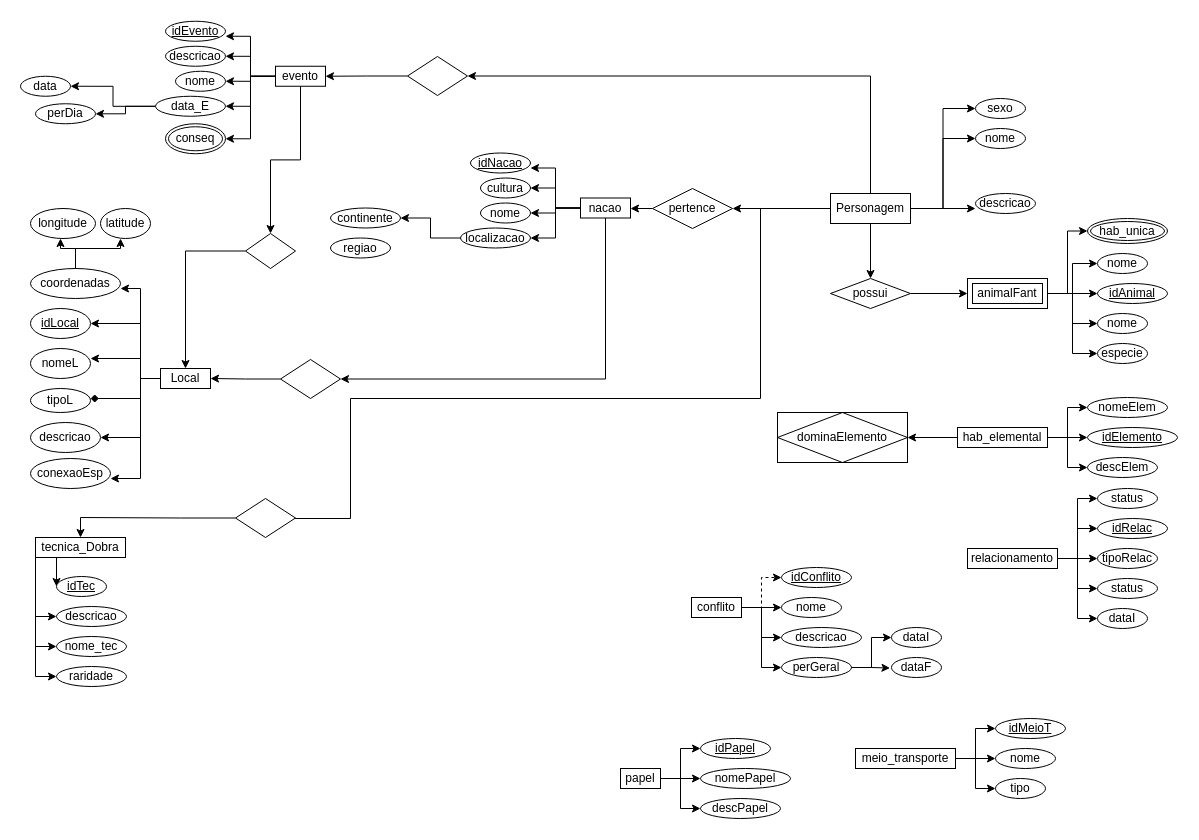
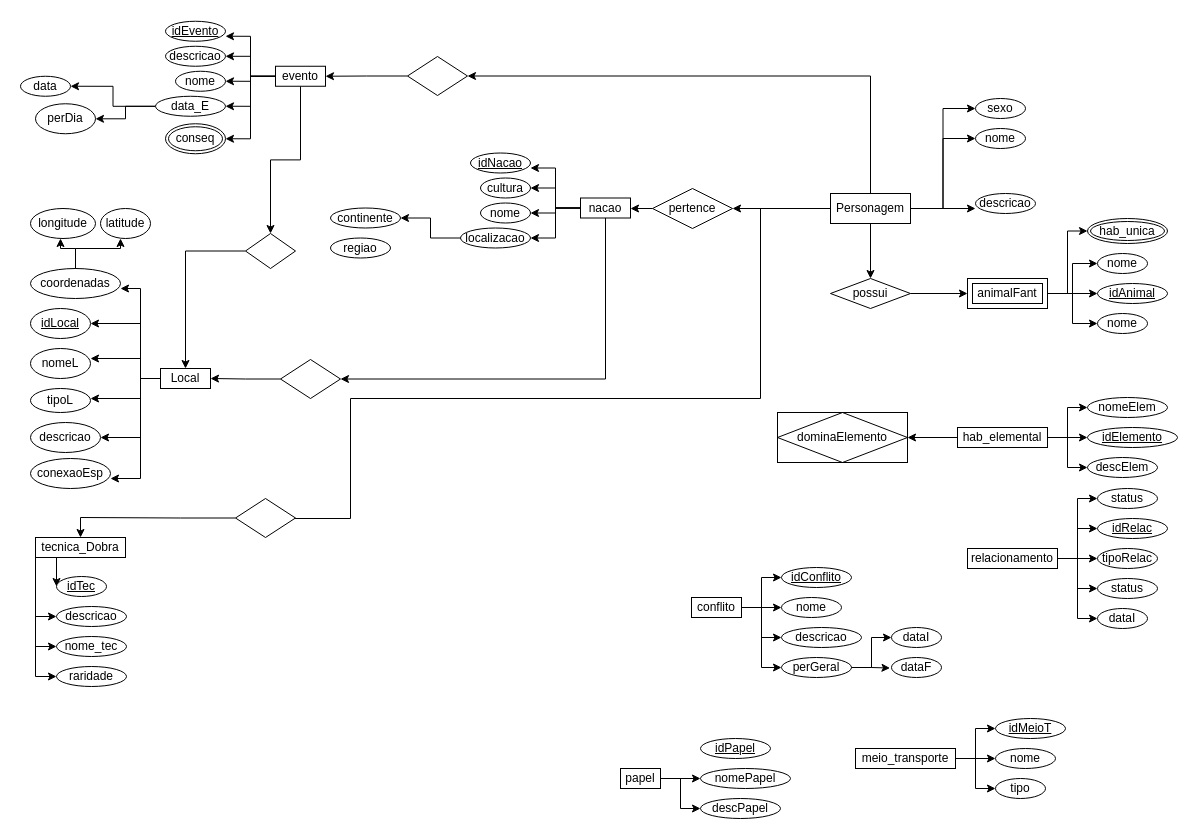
node "perDia": size 60x20 -> 60x30
edge "animalFant" -> "especie": removed
node "especie": removed
edge "Local" -> "tipoL": arrowhead diamond -> classic
edge "conflito" -> "idConflito": style dashed -> solid
edge "papel" -> "idPapel": removed
